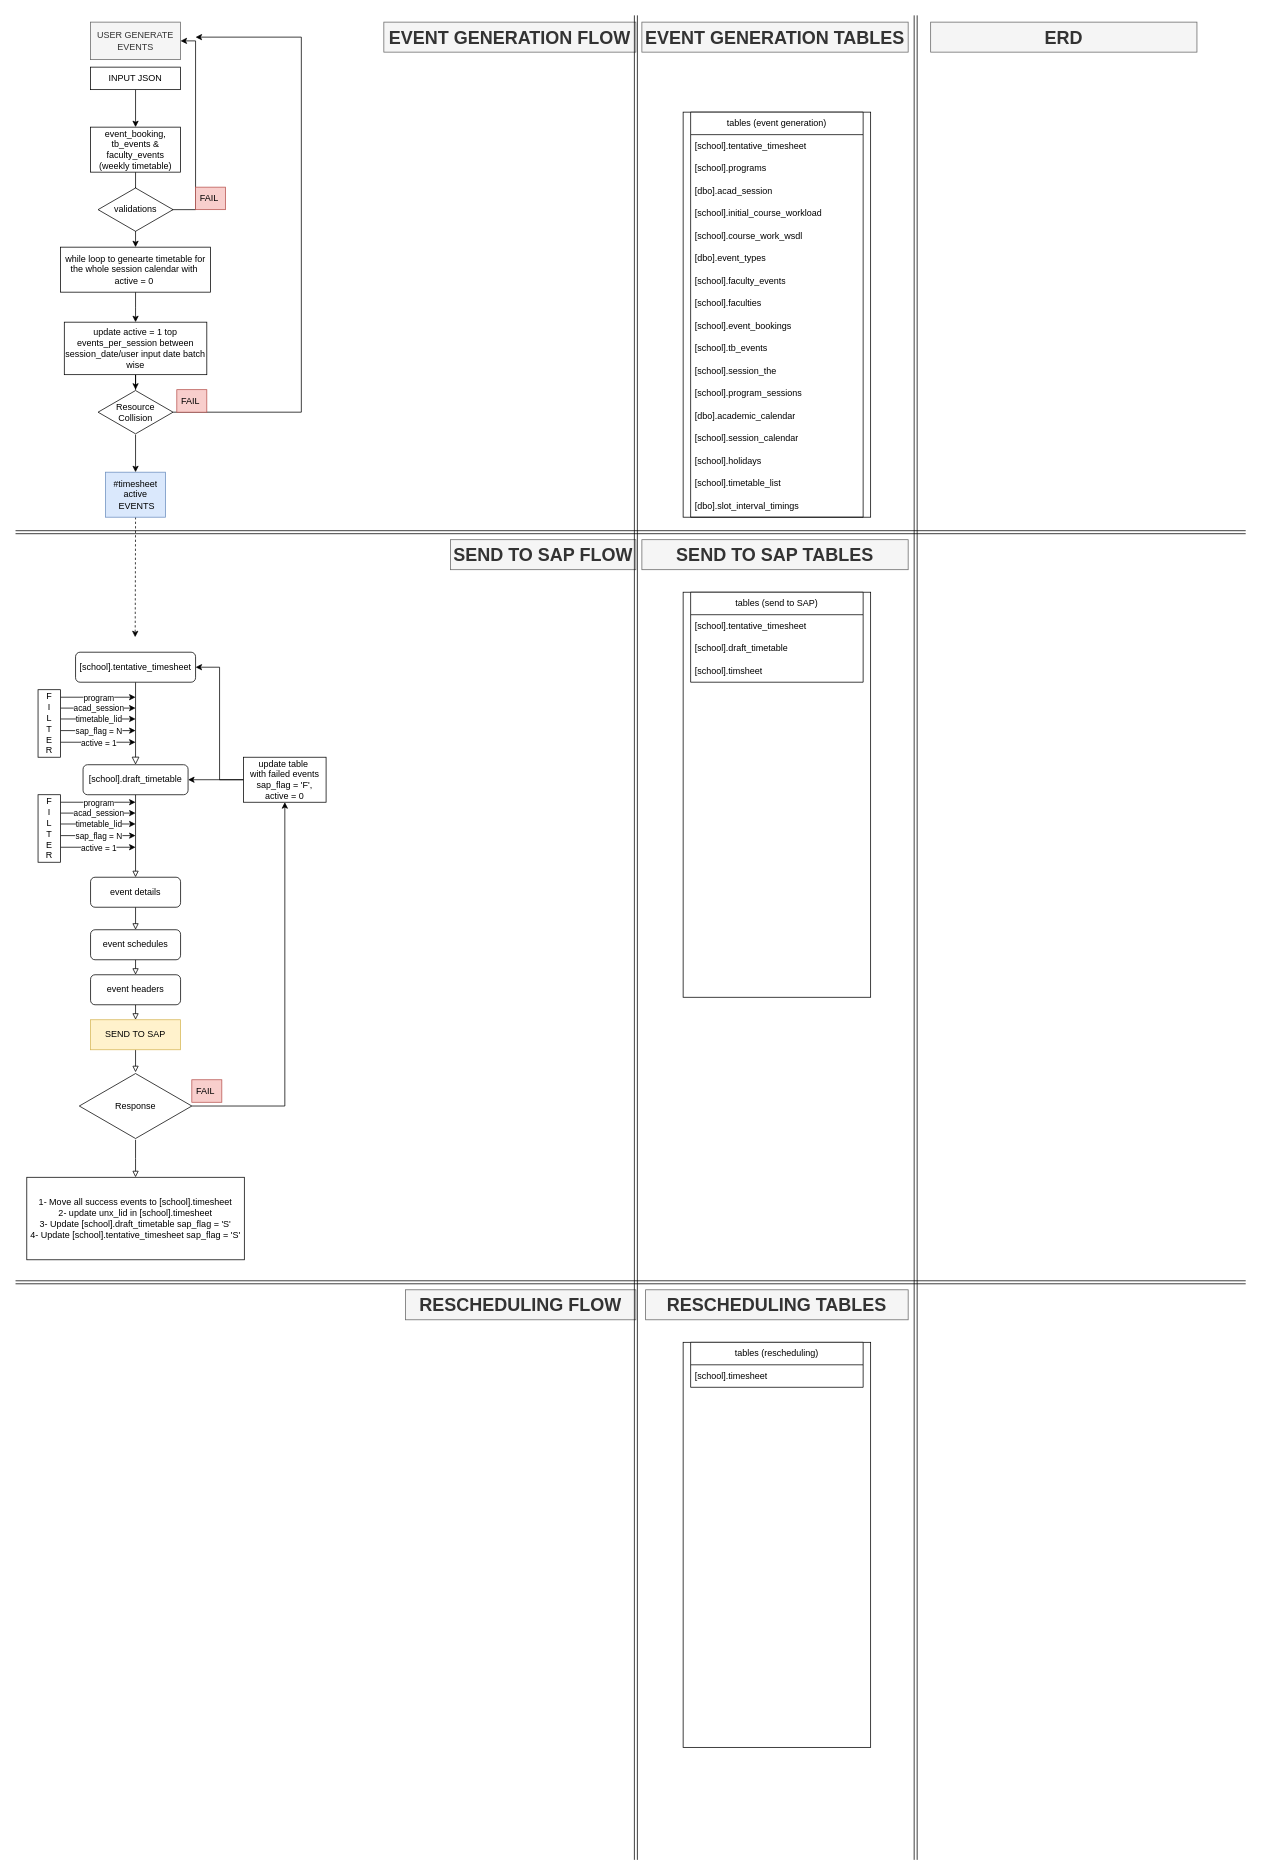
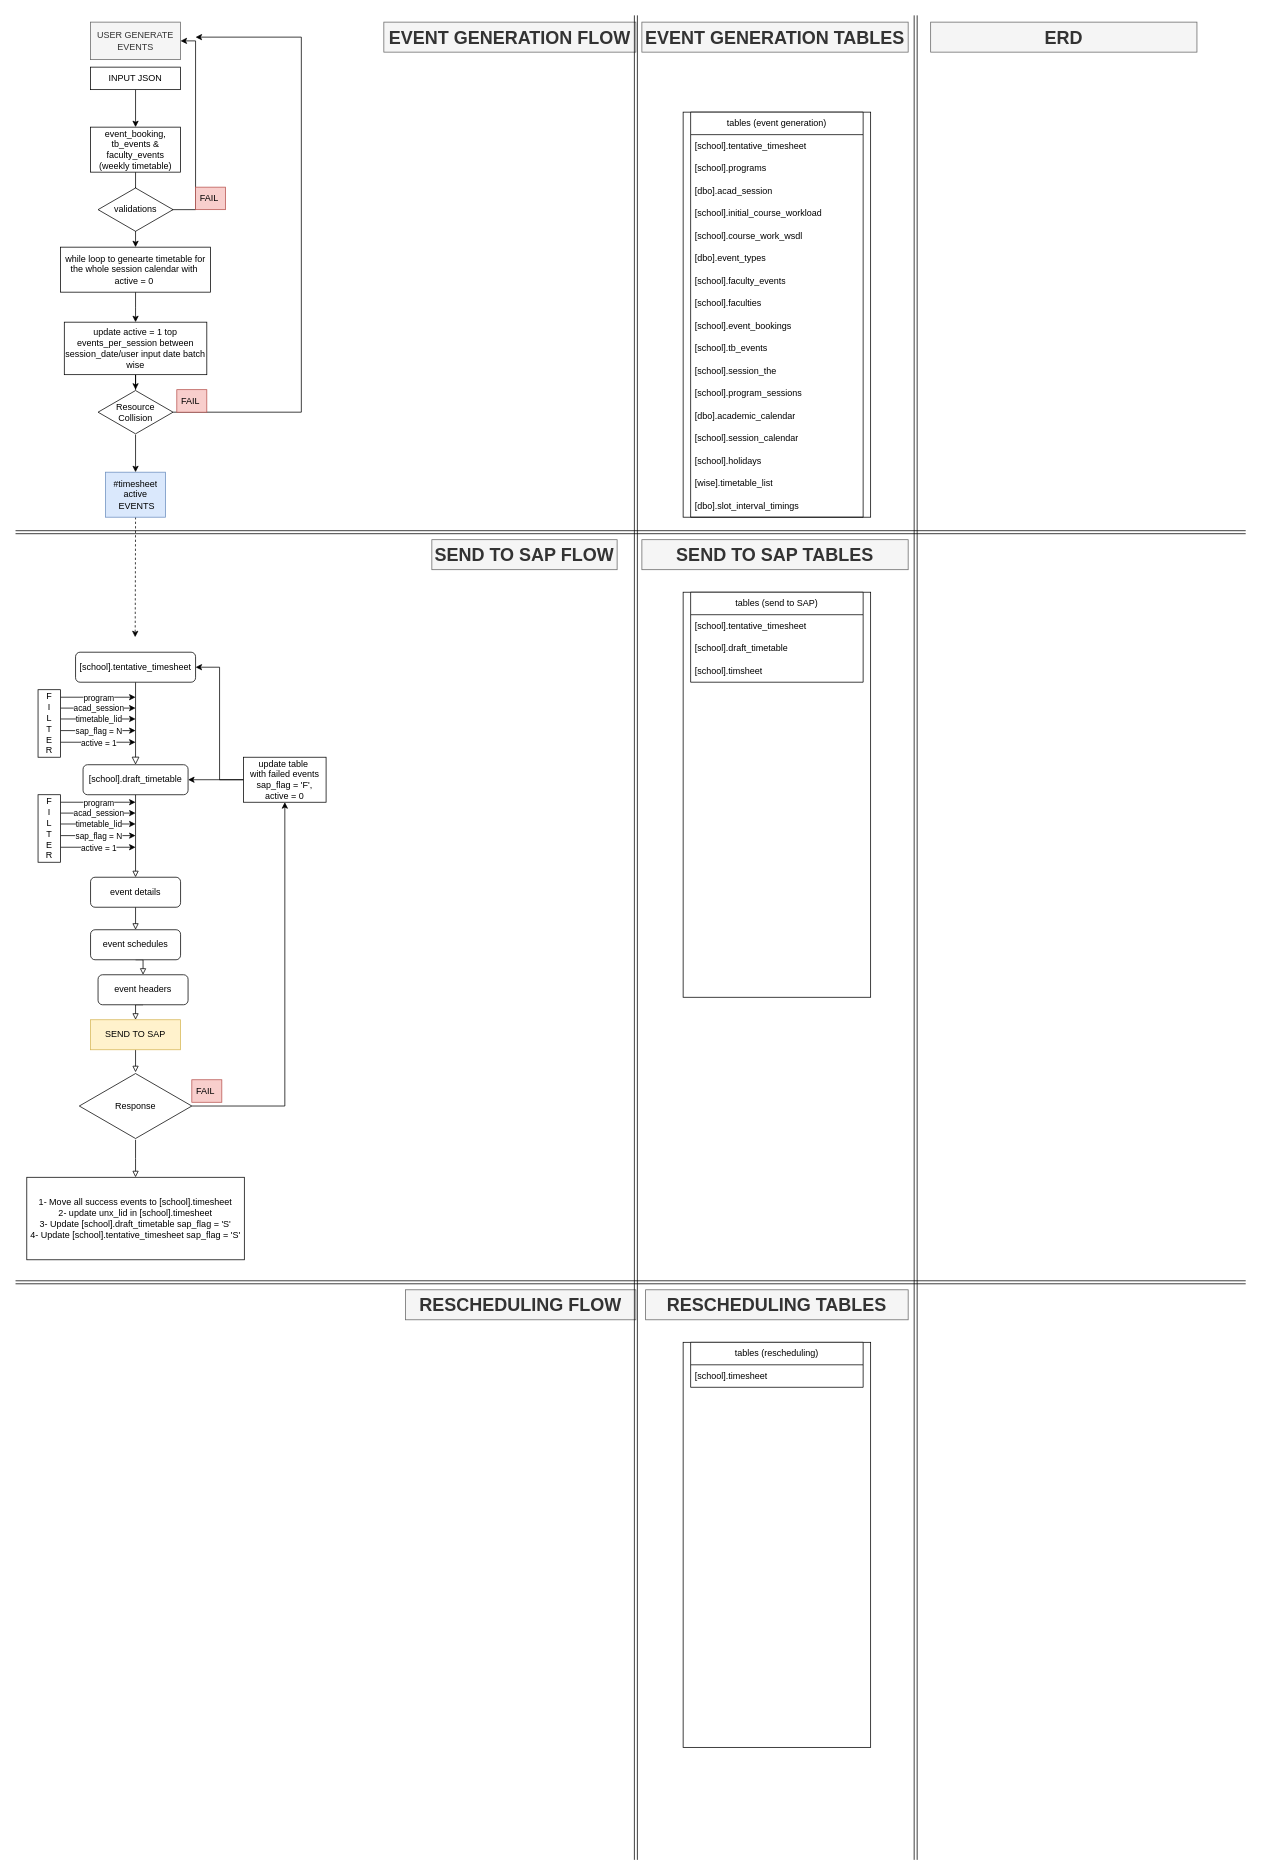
node "[school].timetable_list": label "[school].timetable_list" -> "[wise].timetable_list"
node "SEND TO SAP FLOW": moved (543, 555) -> (524, 555)
node "event headers": moved (135, 990) -> (143, 990)
